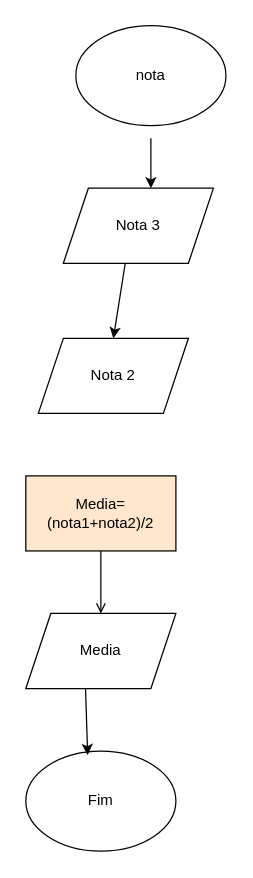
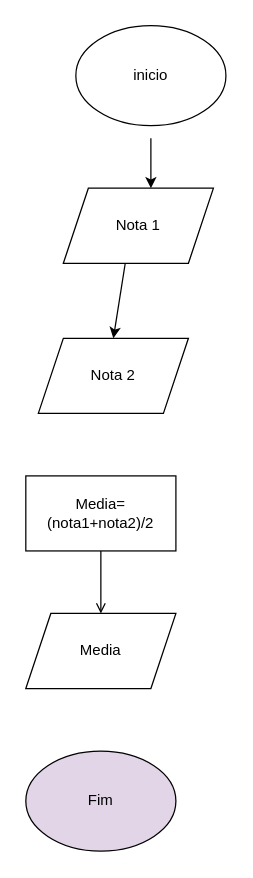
node "nota": label "nota" -> "inicio"
node "Nota 3": label "Nota 3" -> "Nota 1"
node "Media=(nota1+nota2)/2": fillcolor #ffe6cc -> #ffffff
edge "Media" -> "Fim": removed
node "Fim": fillcolor #ffffff -> #e1d5e7
